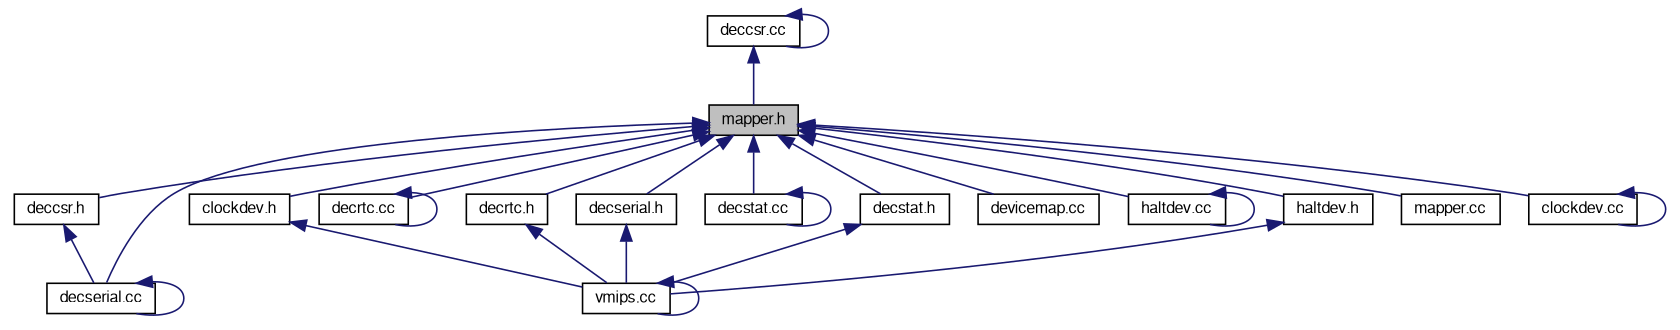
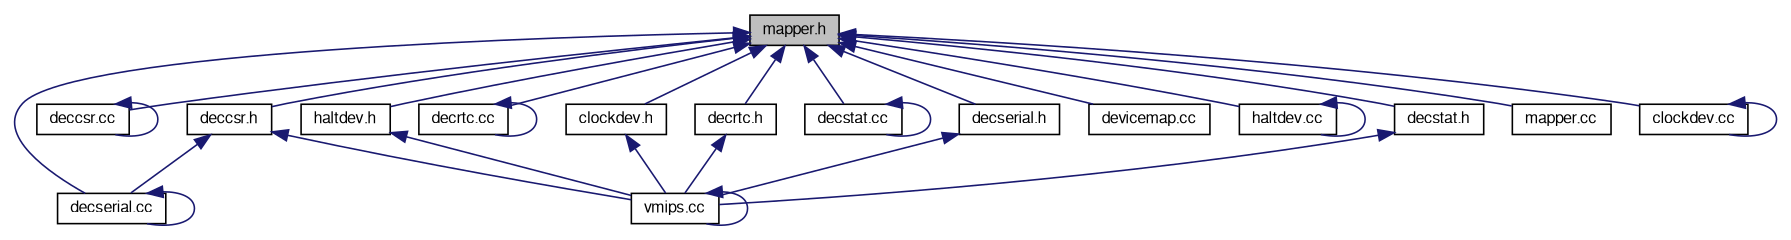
edge "mapper.h" -> "deccsr.cc": reversed
edge "vmips.cc" -> "deccsr.h": added
